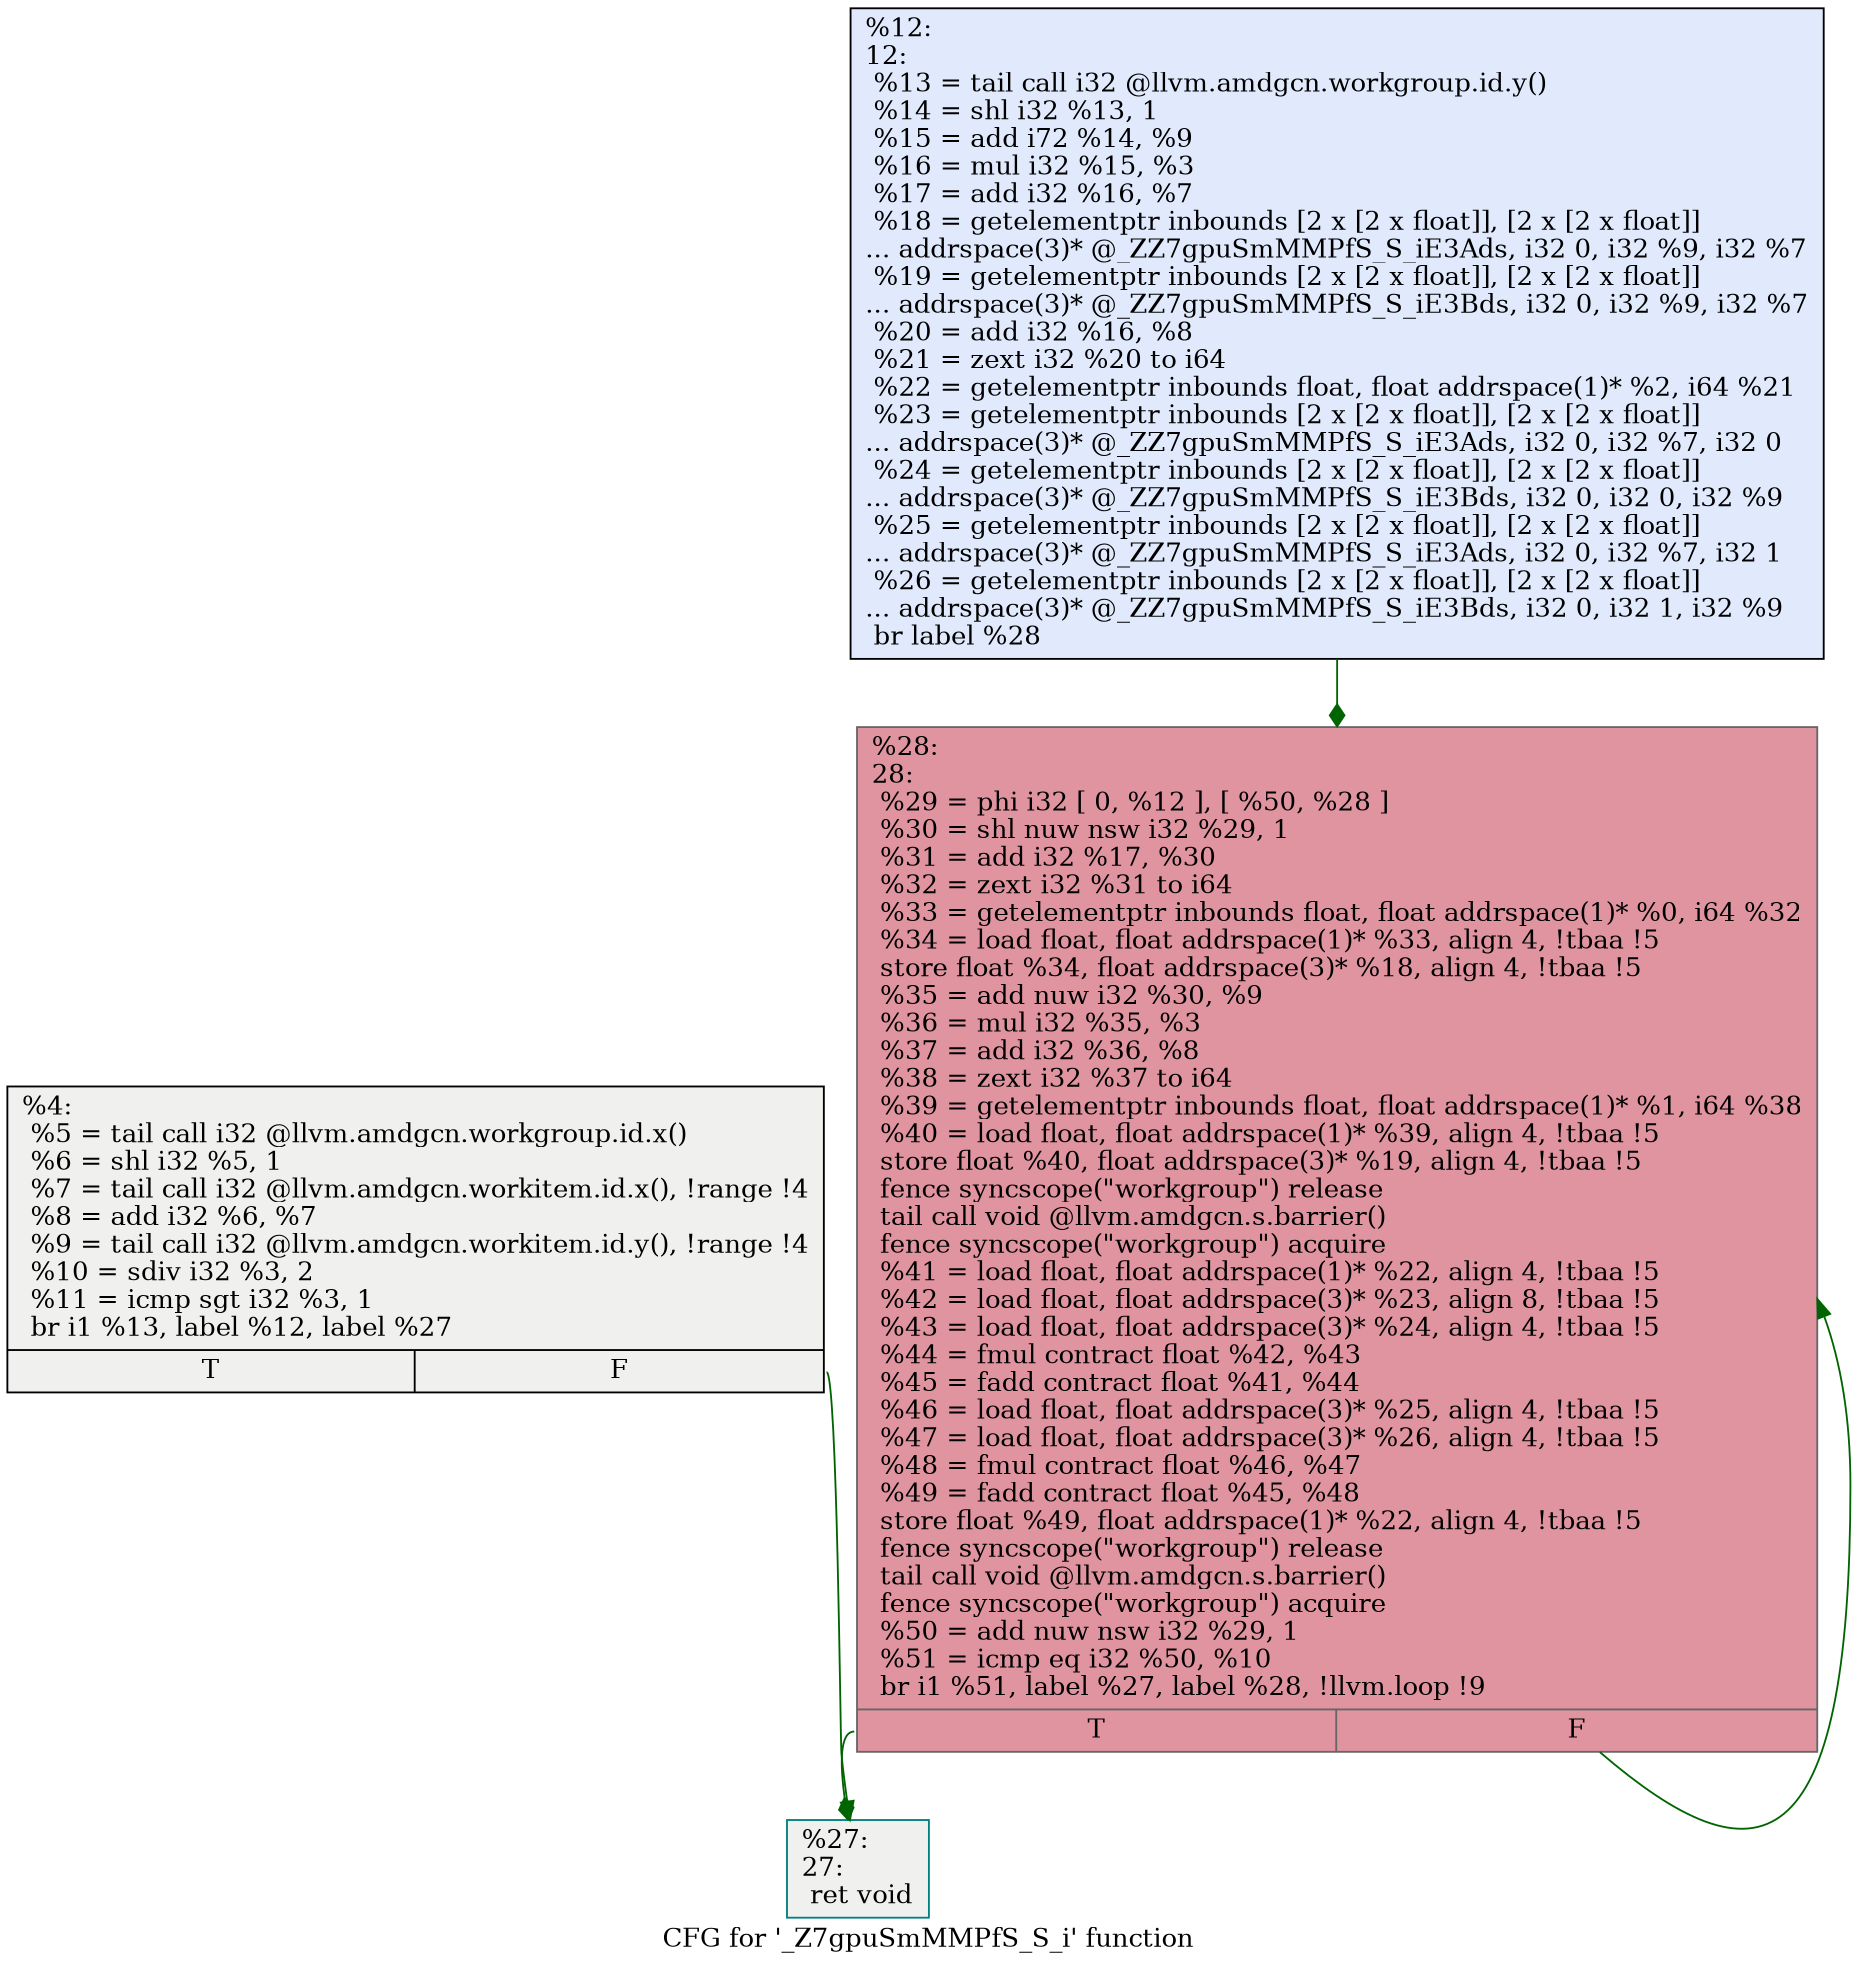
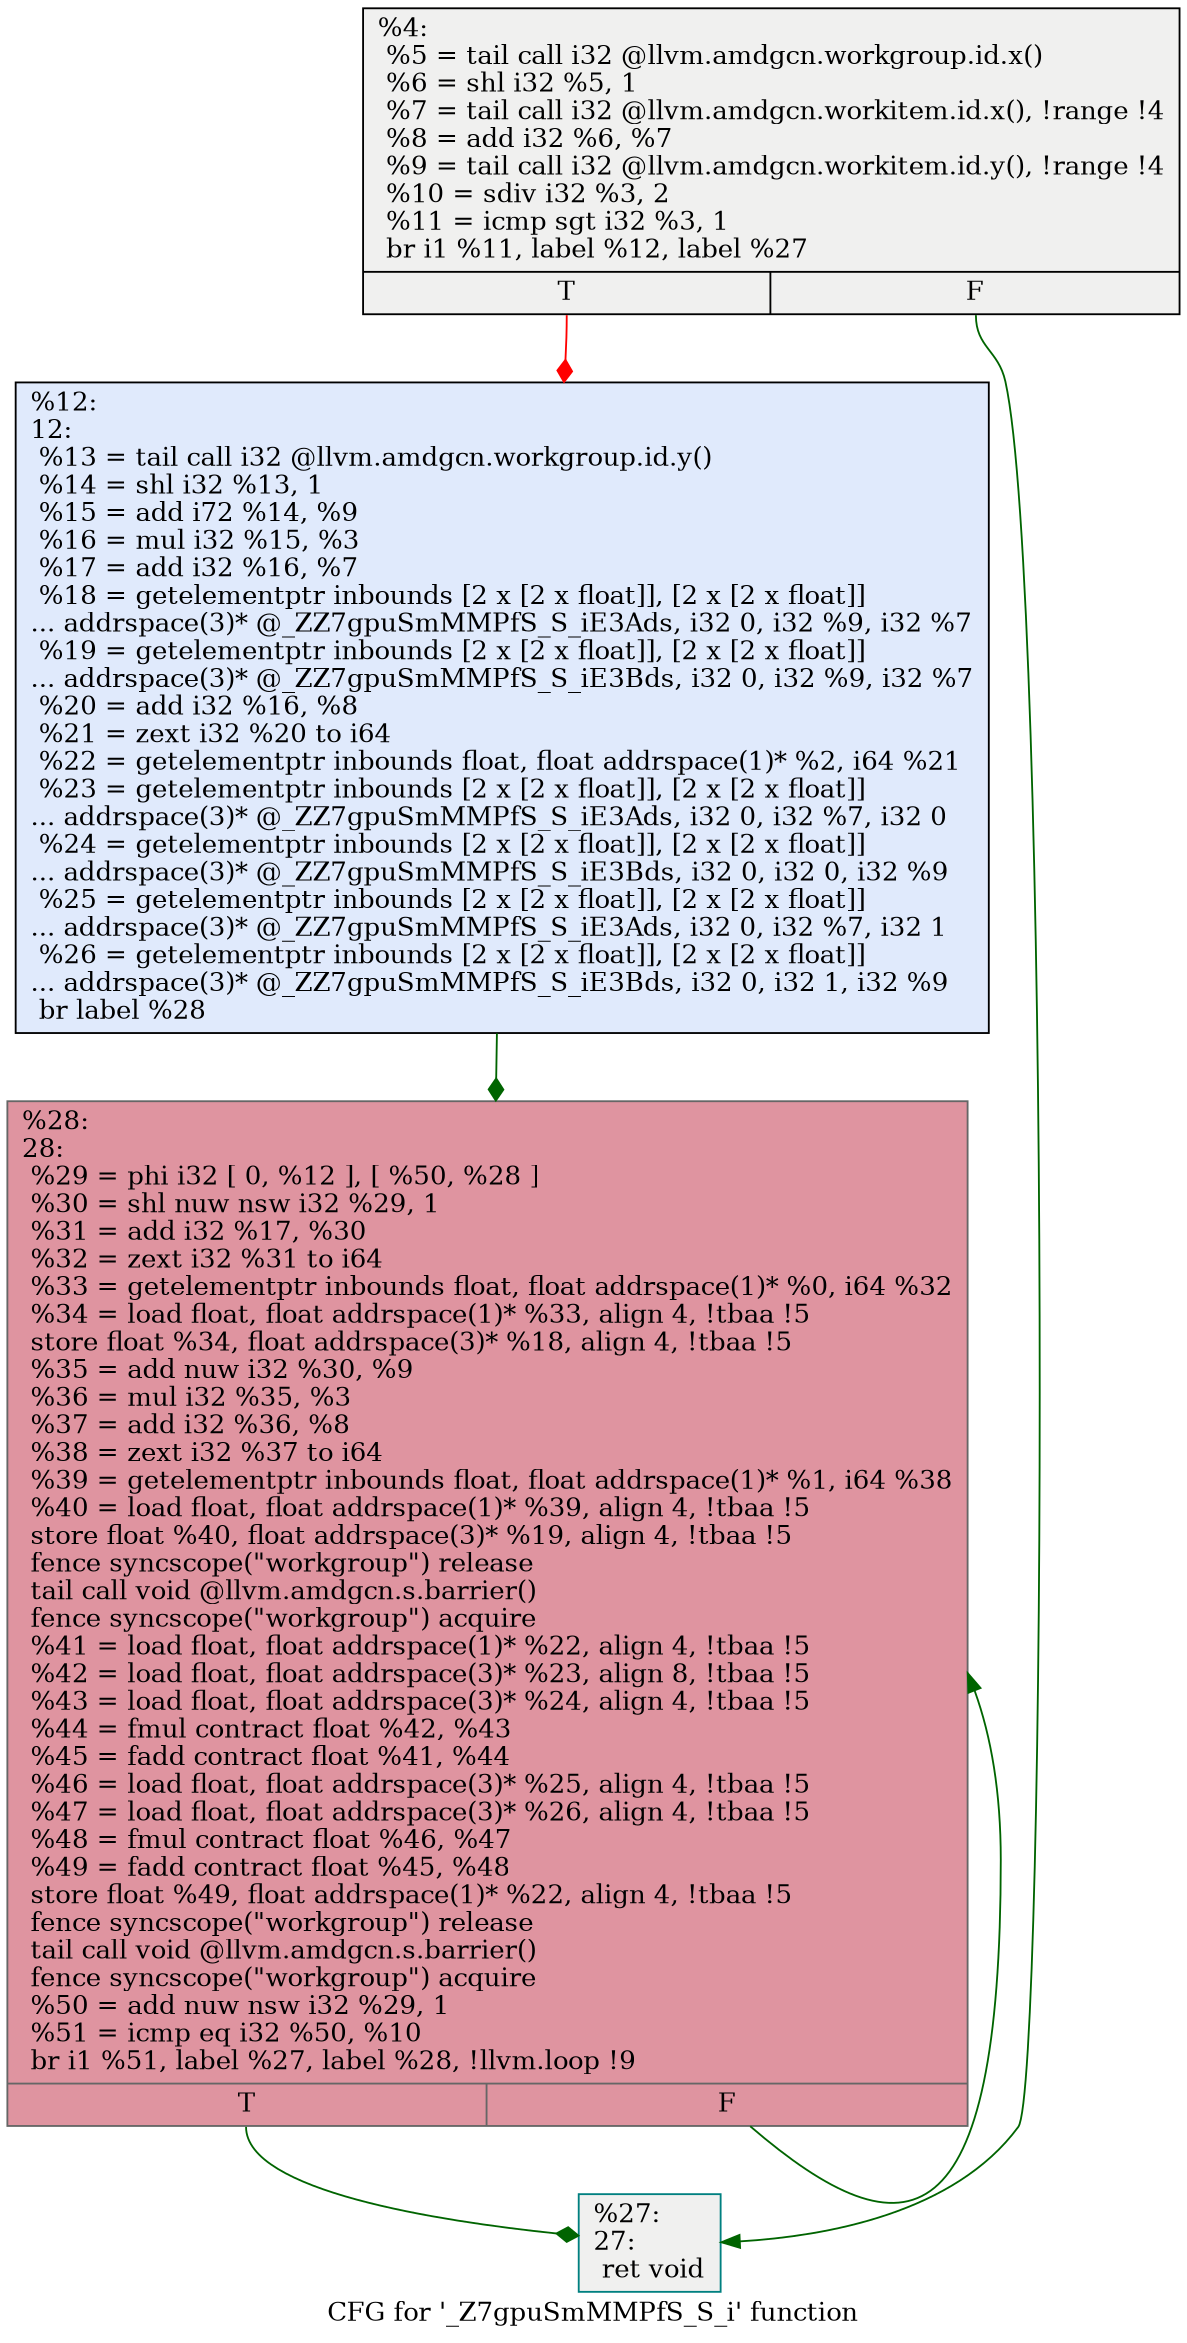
edge "%4:" -> "%12:": added
node "%4:": text "br i1 %13, label %12, label %27" -> "br i1 %11, label %12, label %27"
